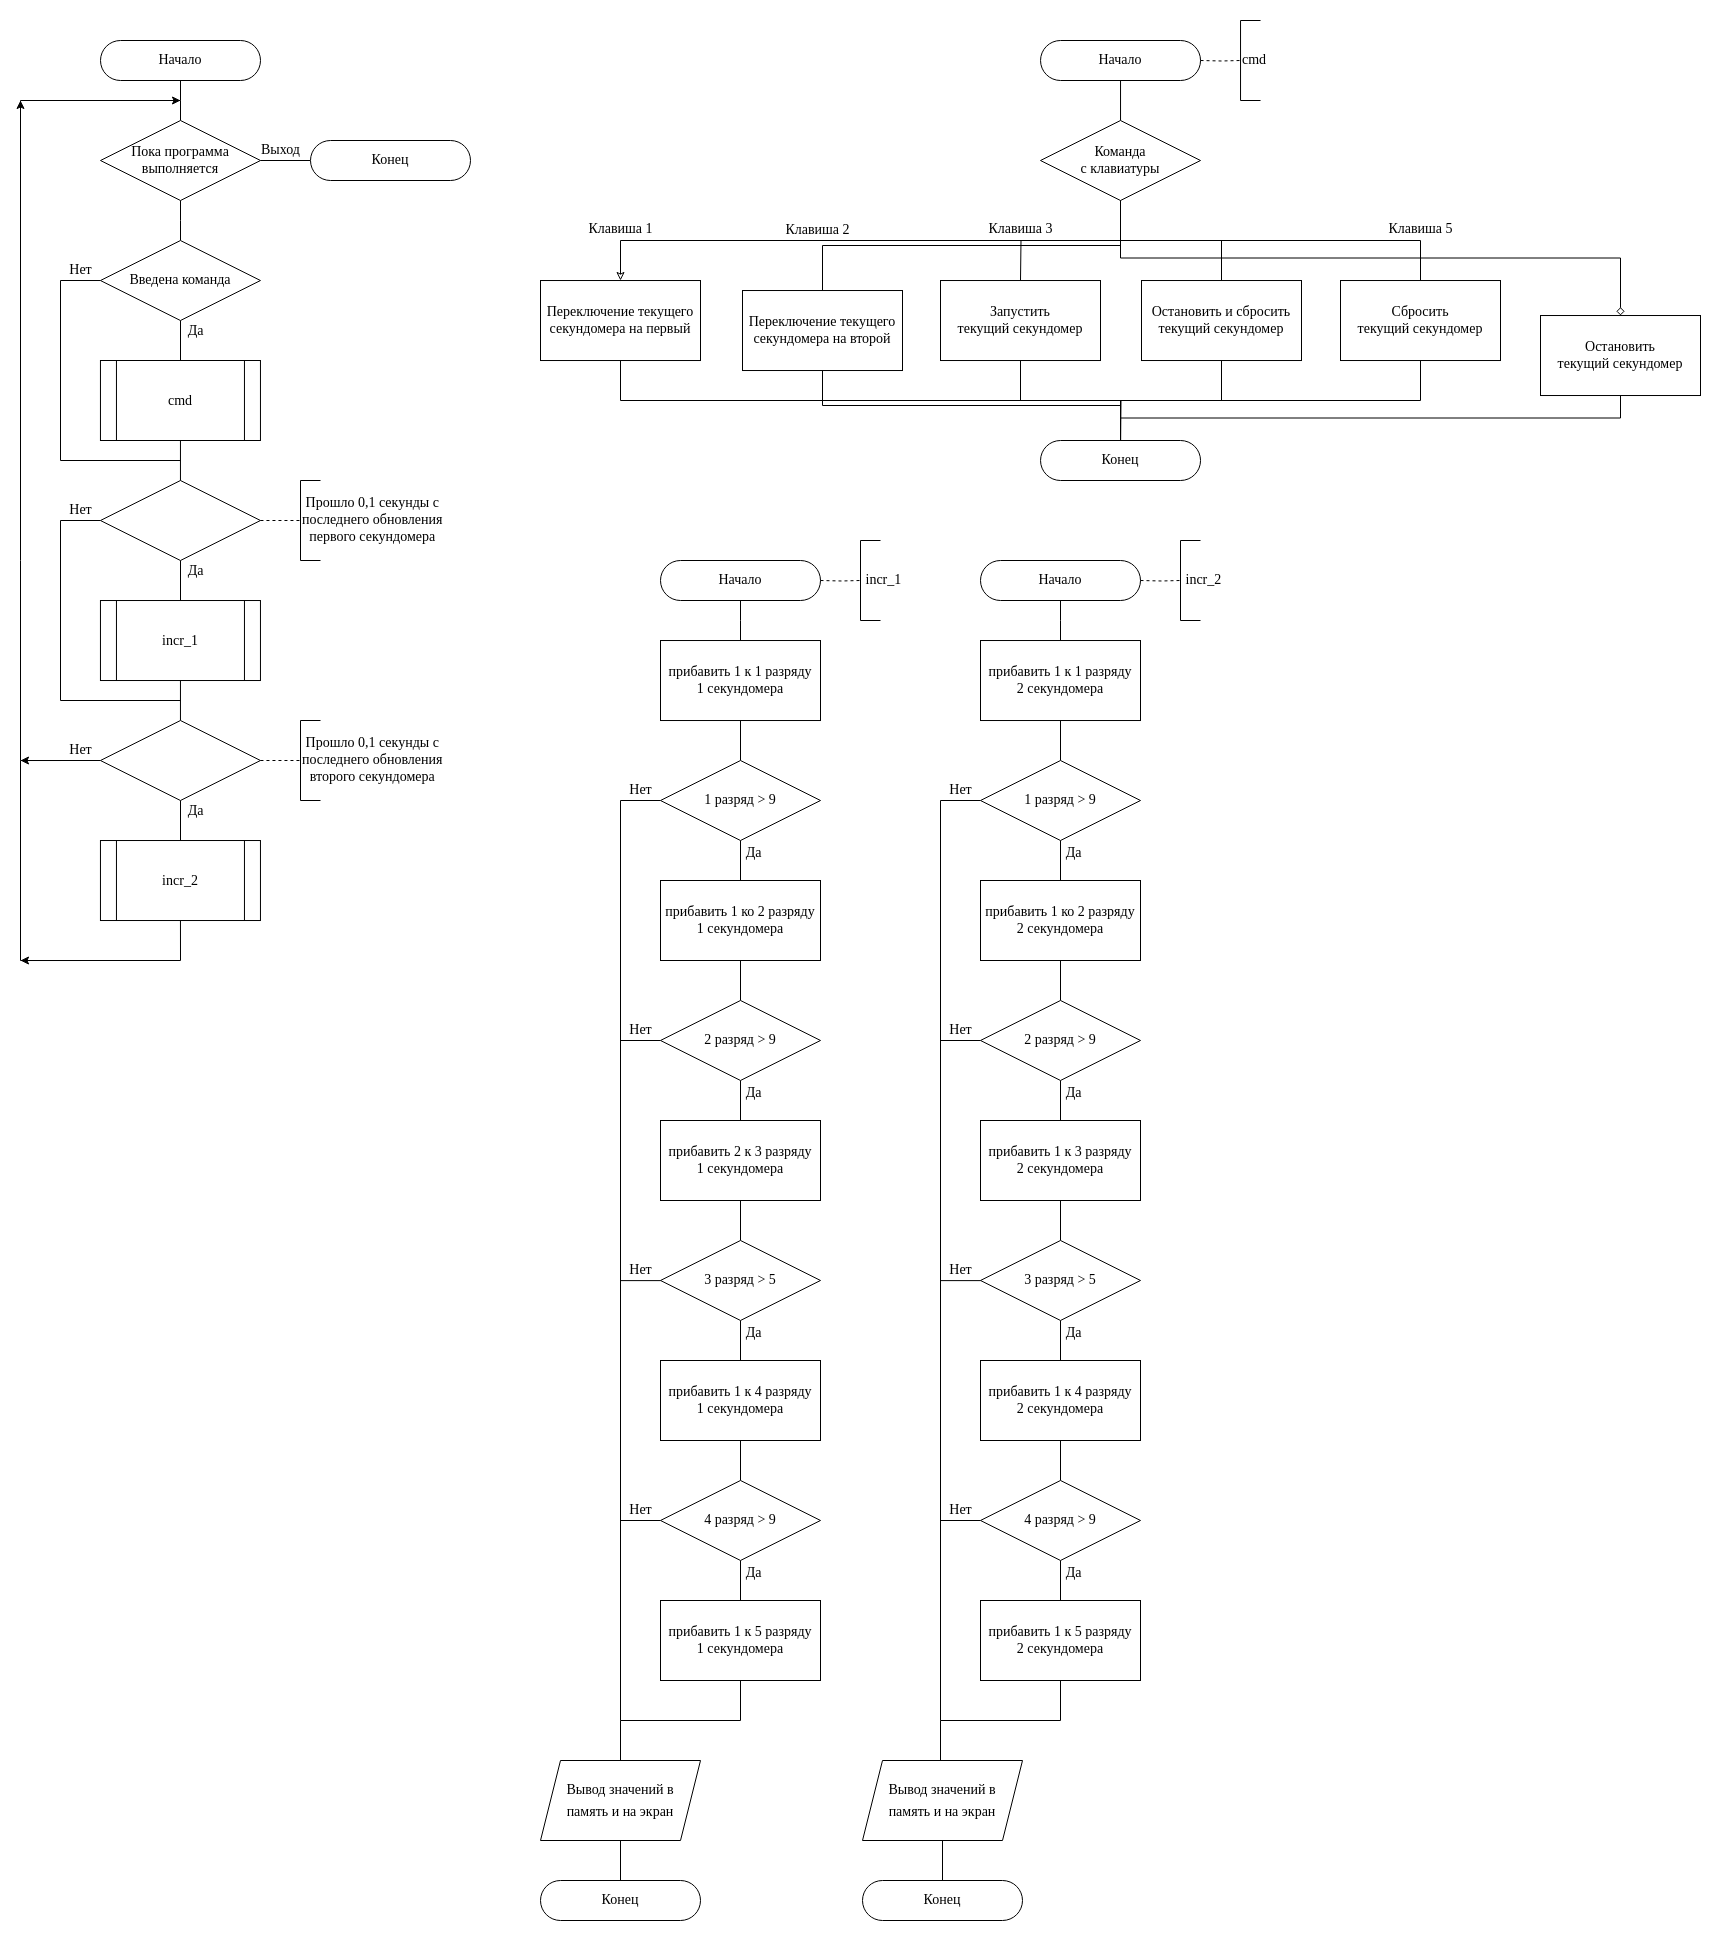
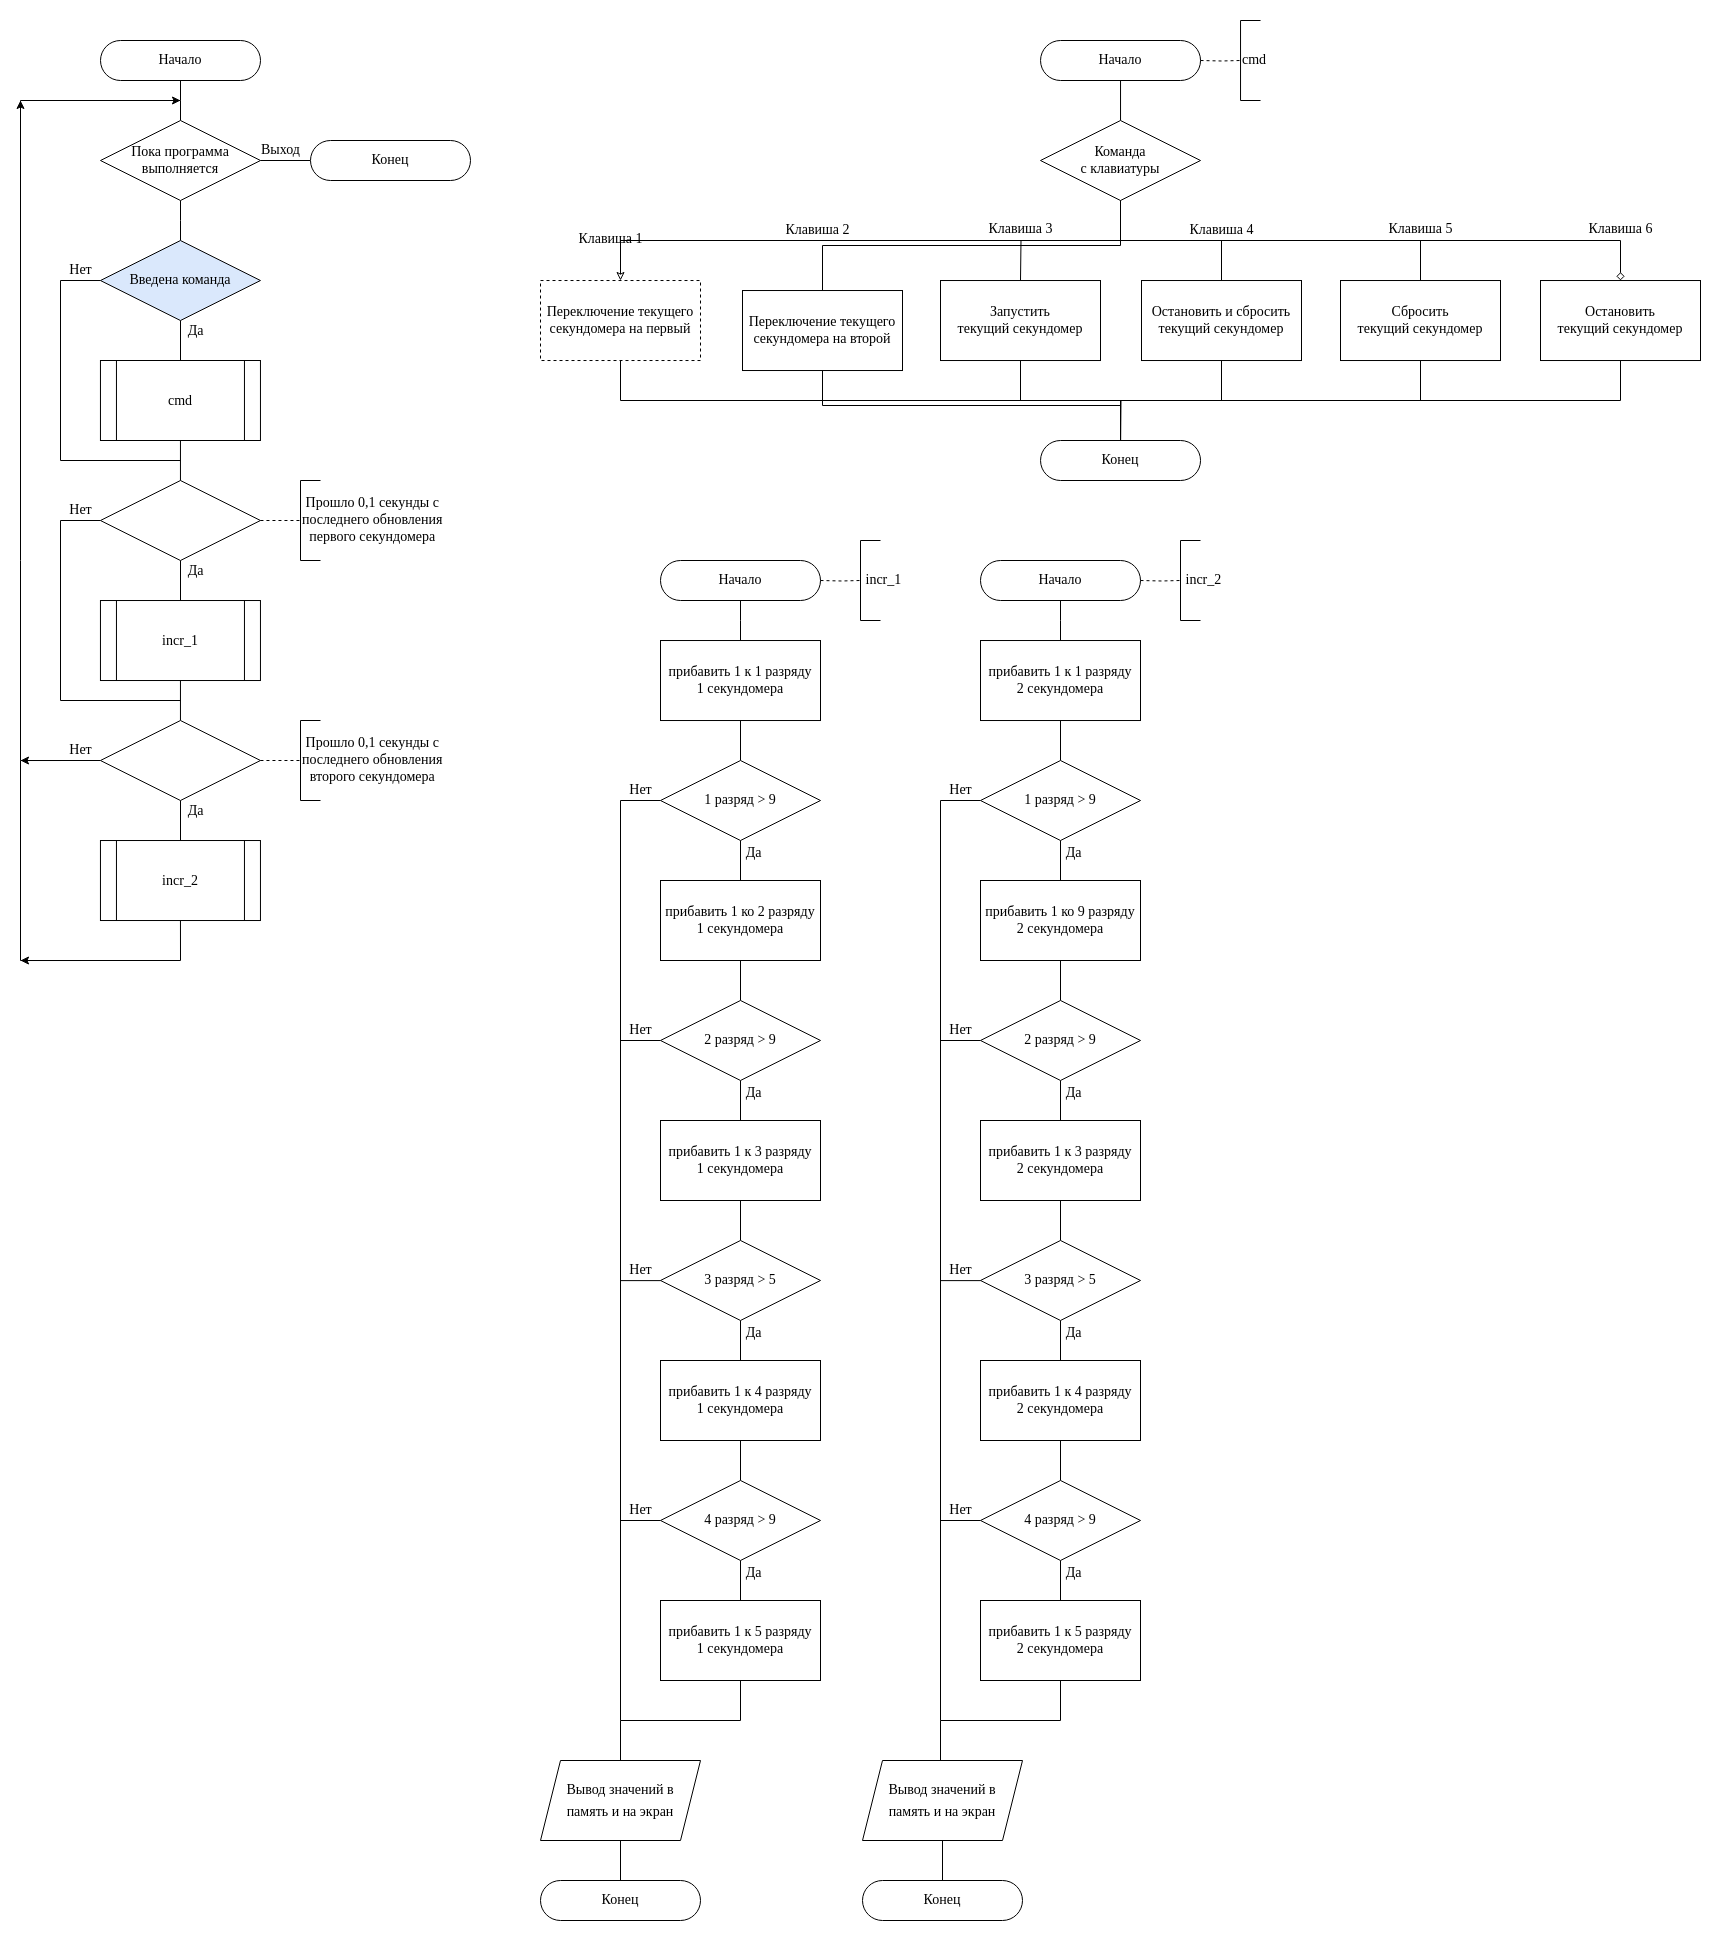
node "Клавиша 1": moved (621, 230) -> (611, 240)
node "Клавиша 6": added
node "Клавиша 4": added
node "Введена команда": fillcolor #ffffff -> #dae8fc
node "Переключение текущего секундомера на первый": style solid -> dashed
node "Остановить текущий секундомер": moved (1621, 356) -> (1621, 321)
node "прибавить 1 ко 2 разряду 2 секундомера": label "прибавить 1 ко 2 разряду 2 секундомера" -> "прибавить 1 ко 9 разряду 2 секундомера"
node "прибавить 2 к 3 разряду 1 секундомера": label "прибавить 2 к 3 разряду 1 секундомера" -> "прибавить 1 к 3 разряду 1 секундомера"
